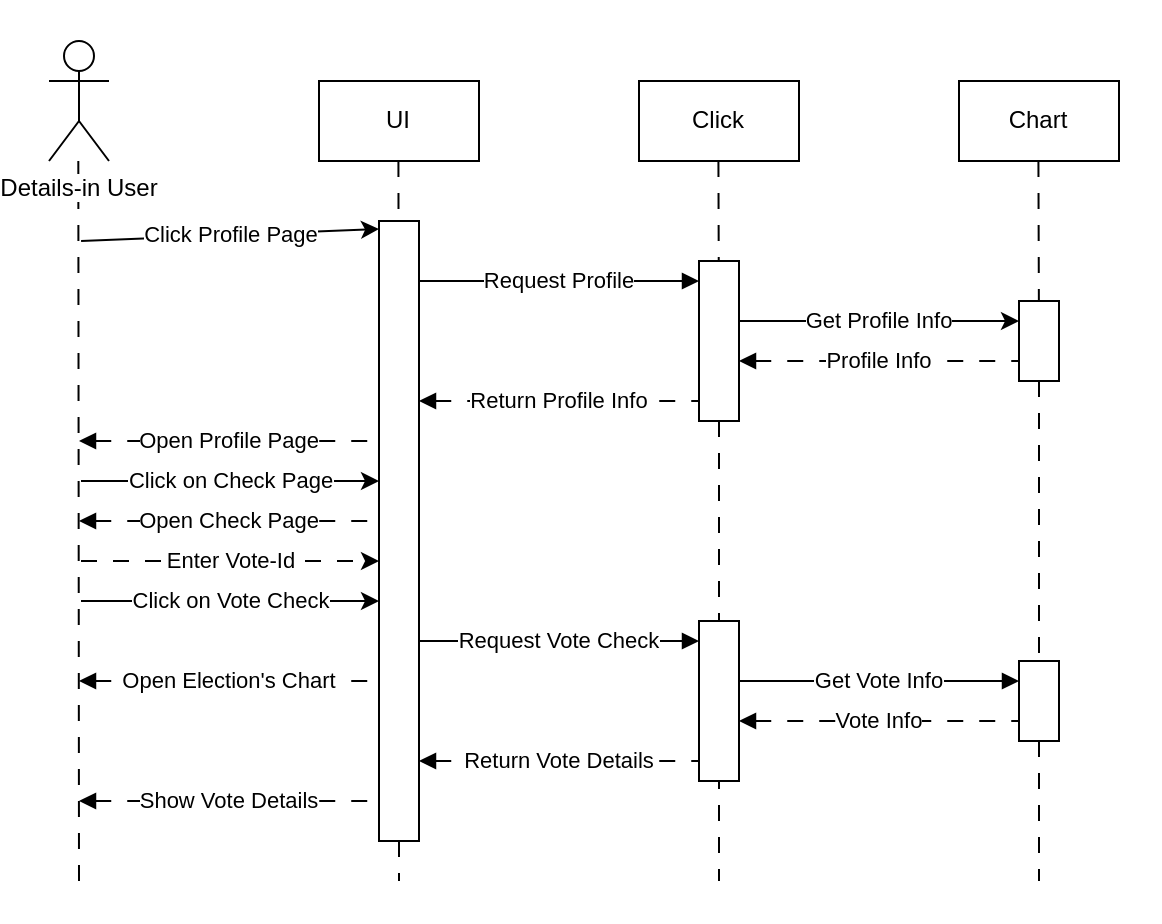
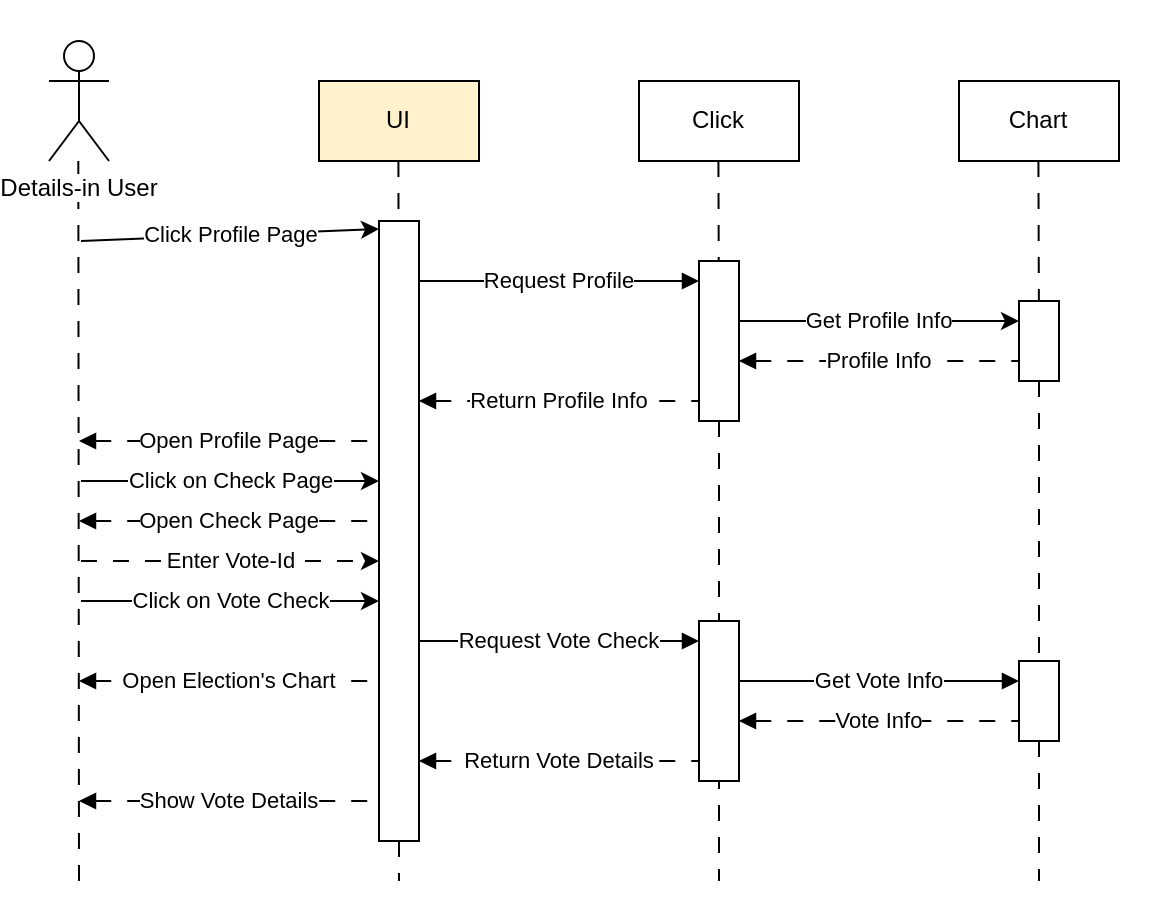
node "UI": fillcolor #ffffff -> #fff2cc
